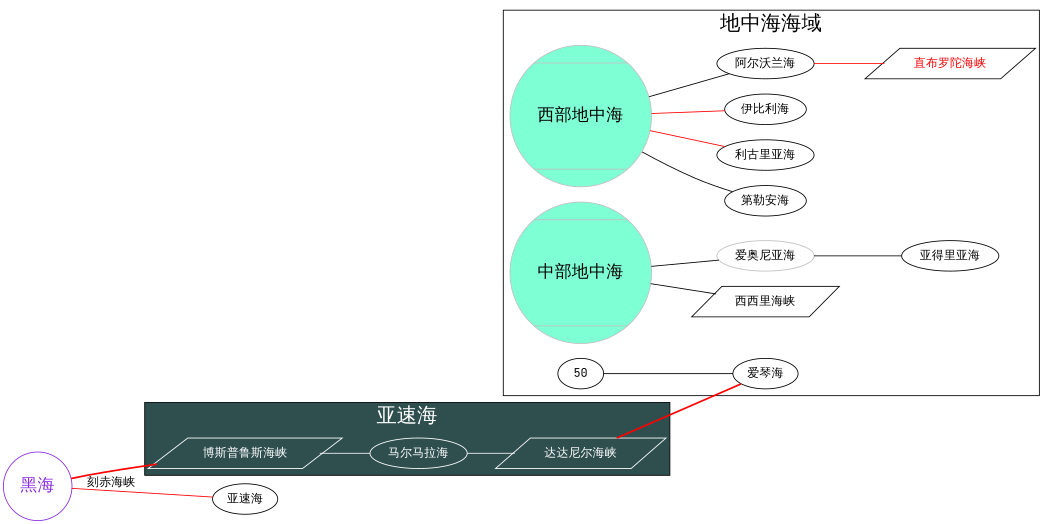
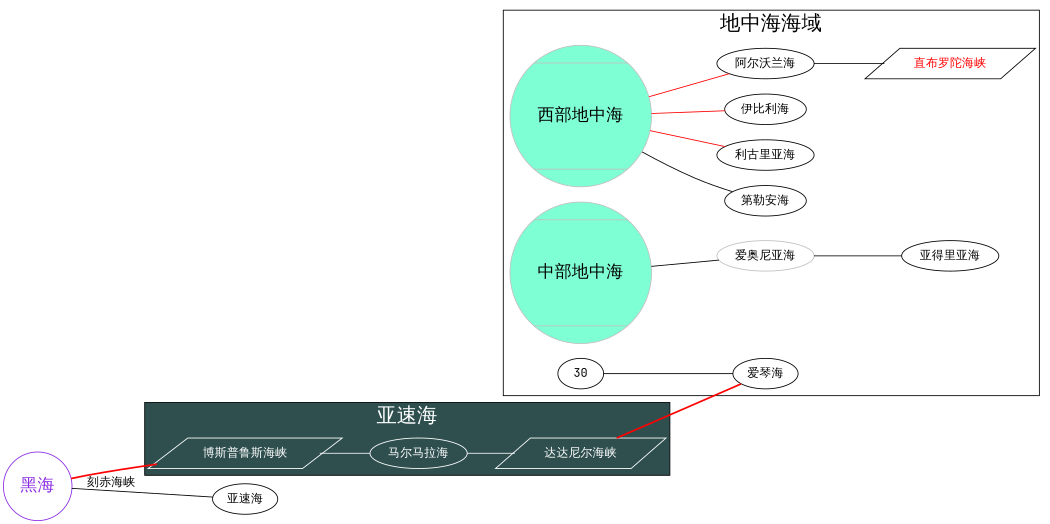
edge "阿尔沃兰海" -- "直布罗陀海峡": color red -> black
edge "阿尔沃兰海" -- "西部地中海": color black -> red
node "西西里海峡": removed
node "50": label "50" -> "30"
edge "黑海" -- "亚速海": color red -> black
